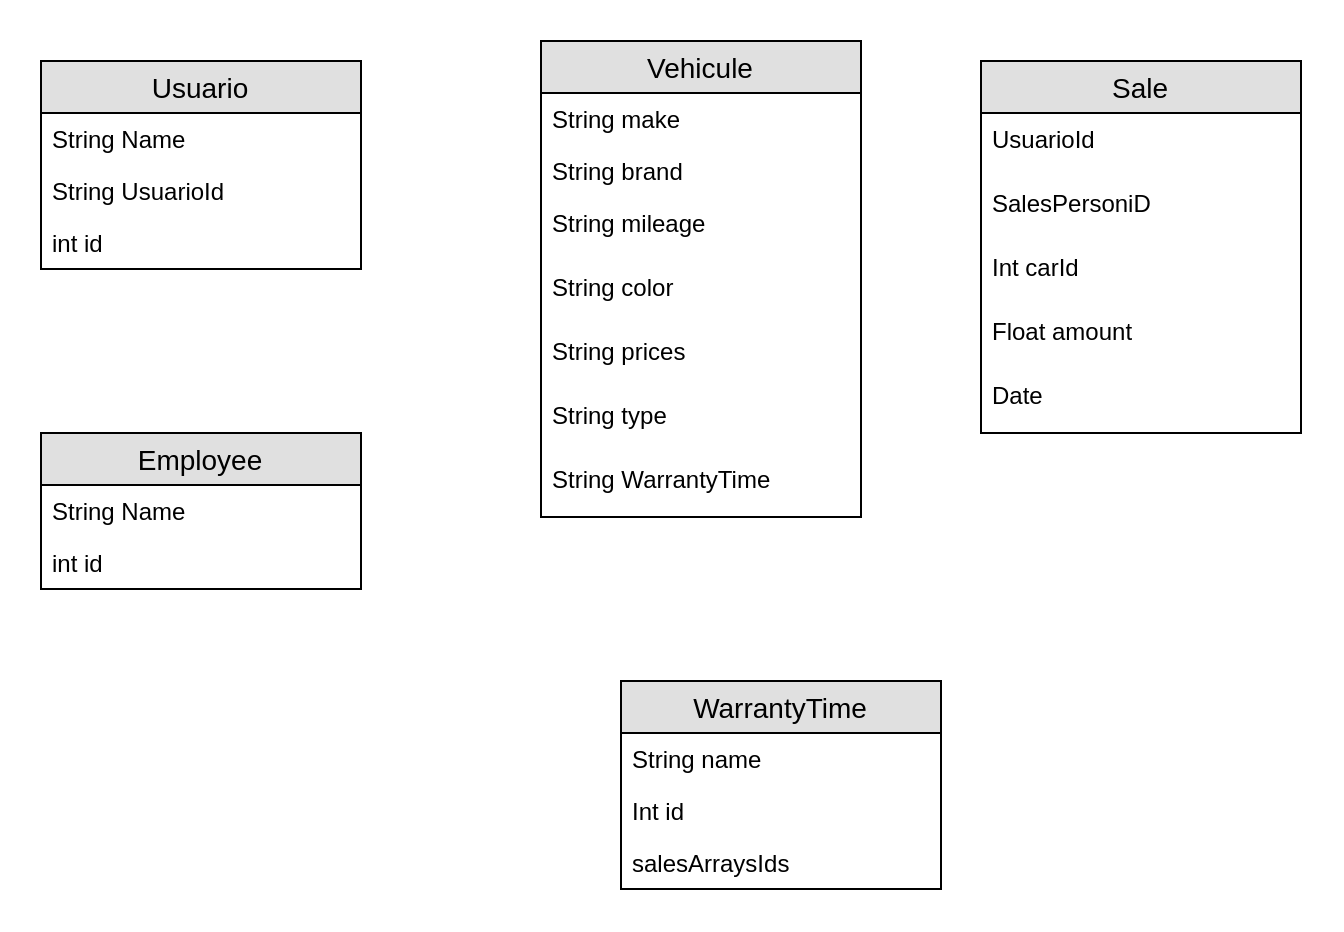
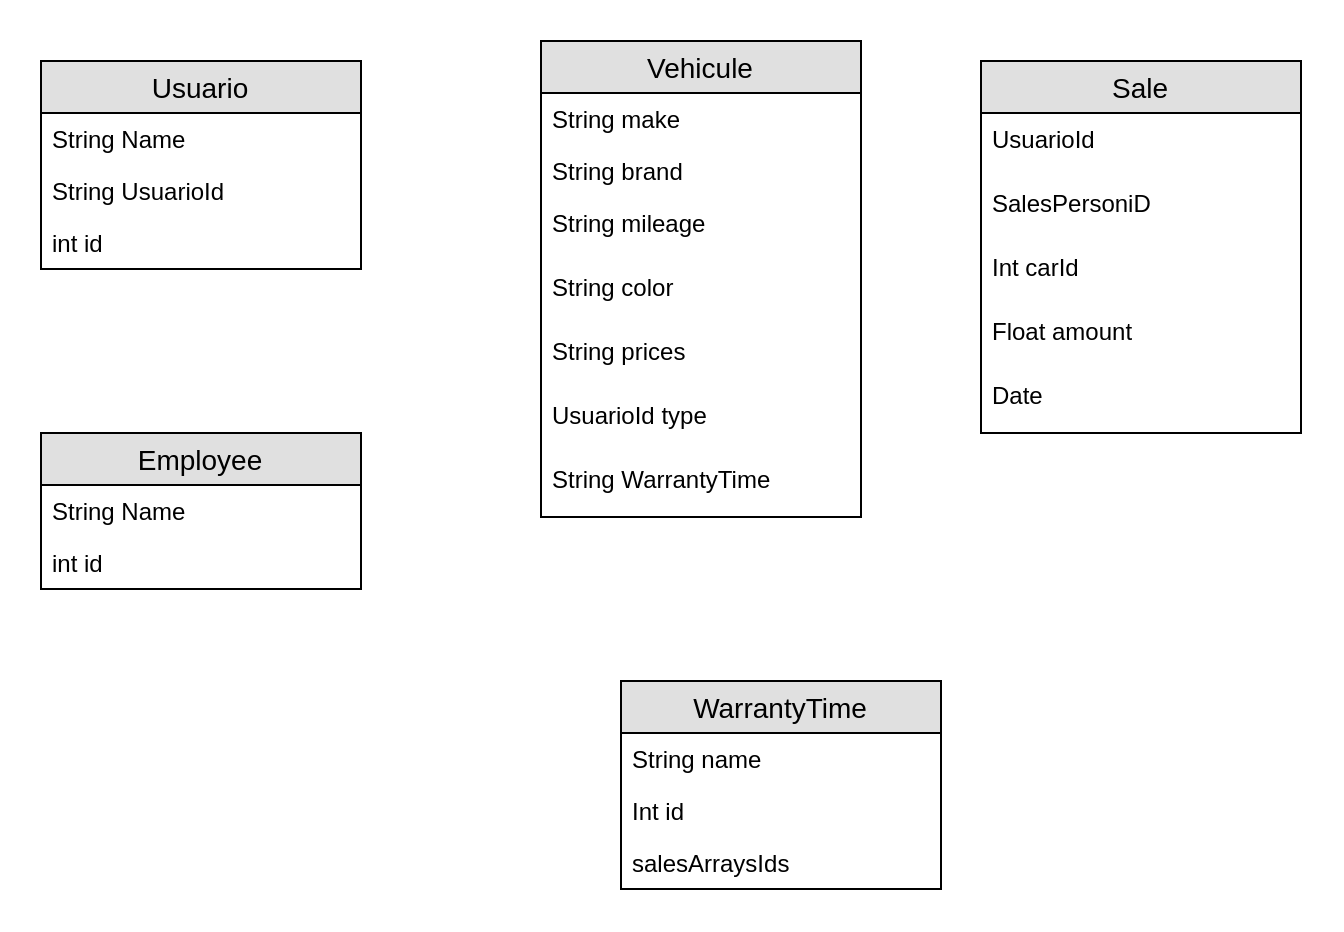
node "String type": label "String type" -> "UsuarioId type"
